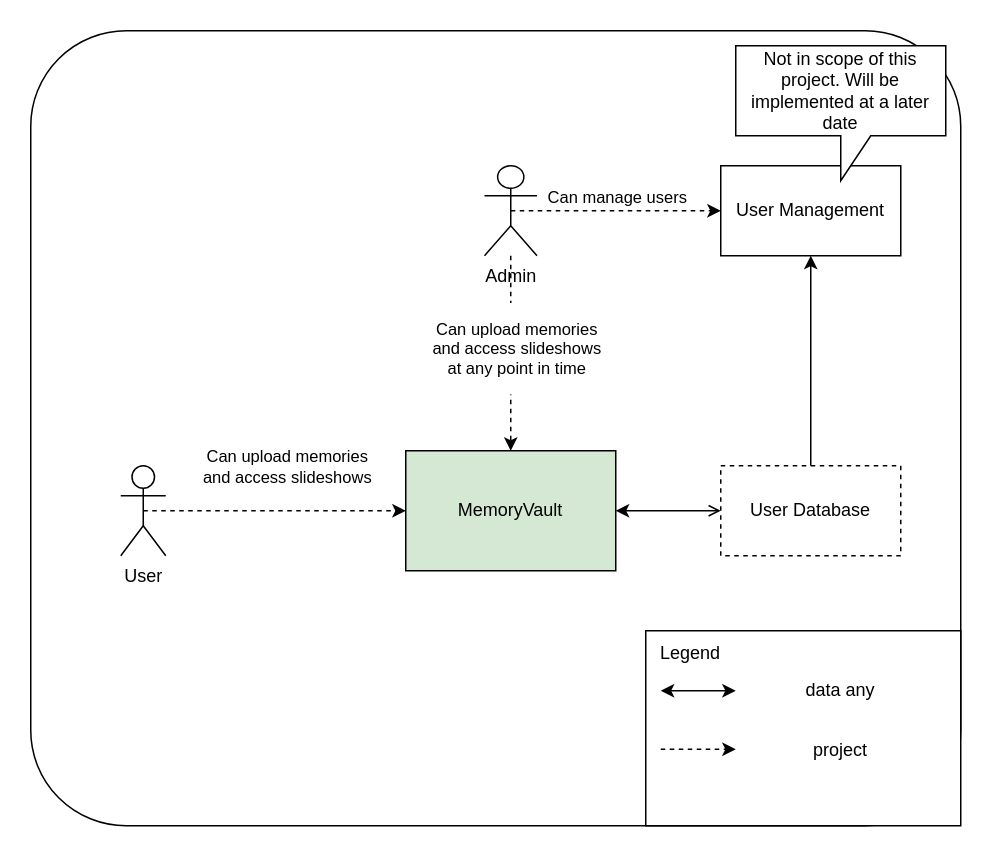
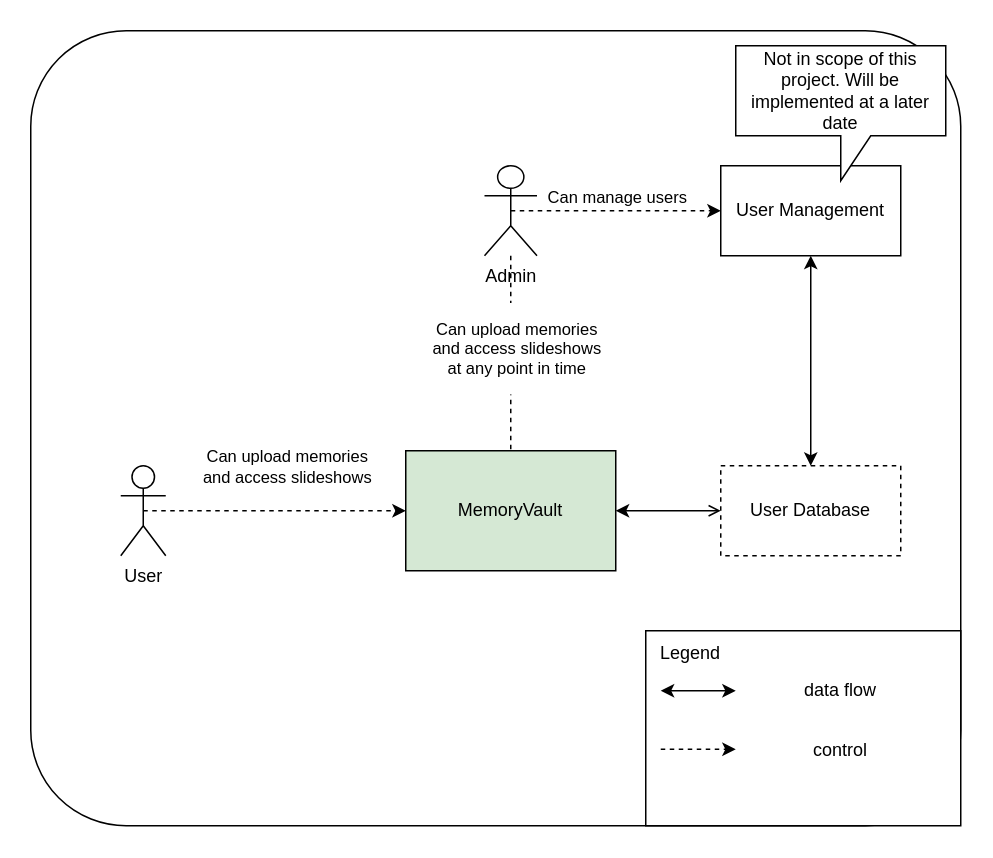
edge "Admin" -> "MemoryVault": arrowhead classic -> none
edge "User Database" -> "User Management": arrowhead none -> classic
node "data any": label "data any" -> "data flow"
node "project": label "project" -> "control"
